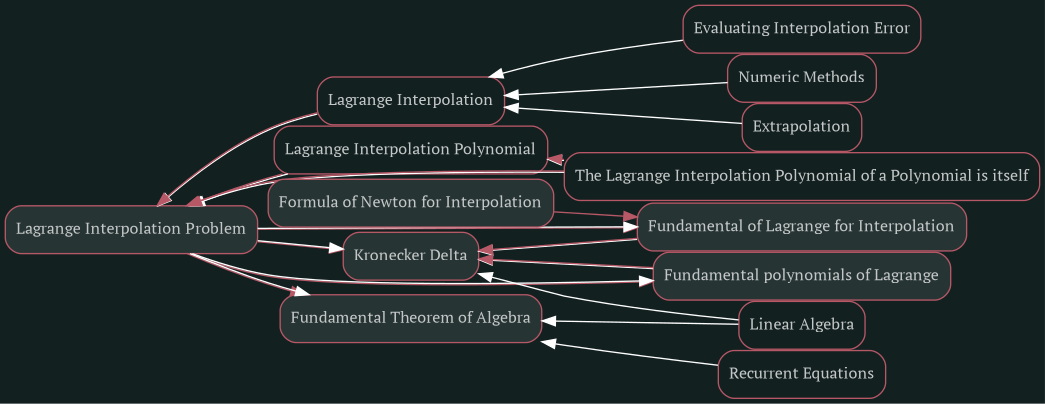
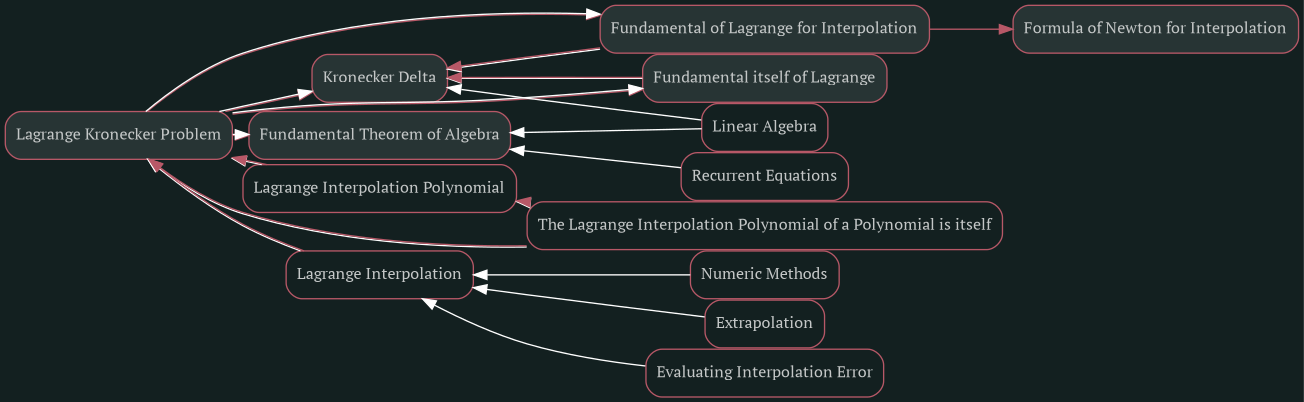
edge "Formula of Newton for Interpolation" -> "Fundamental of Lagrange for Interpolation": reversed
node "Lagrange Interpolation Problem": label "Lagrange Interpolation Problem" -> "Lagrange Kronecker Problem"
node "Fundamental polynomials of Lagrange": label "Fundamental polynomials of Lagrange" -> "Fundamental itself of Lagrange"
